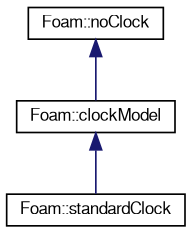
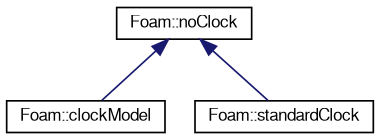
edge "Foam::standardClock" -> "Foam::clockModel": now "Foam::standardClock" -> "Foam::noClock"
